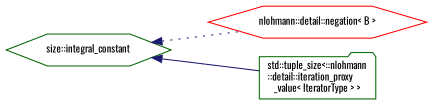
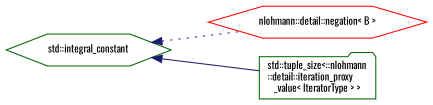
node "size::integral_constant": label "size::integral_constant" -> "std::integral_constant"
